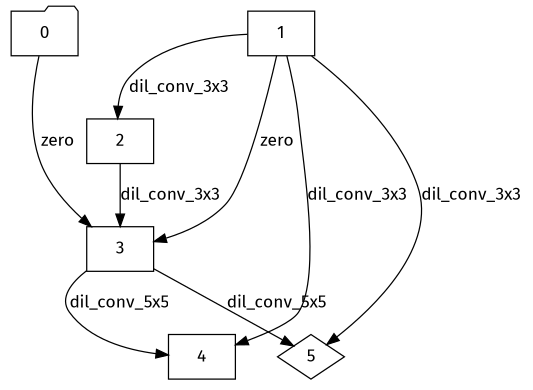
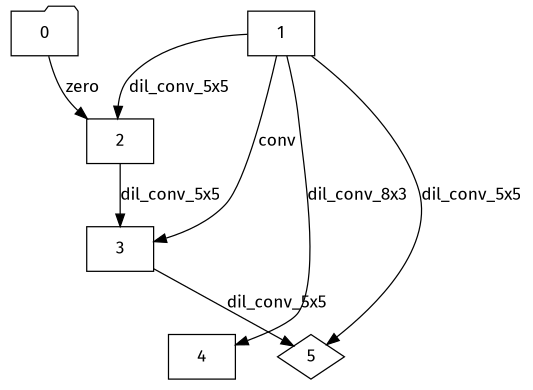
edge "1" -> "2": label "dil_conv_3x3" -> "dil_conv_5x5"
edge "1" -> "3": label "zero" -> "conv"
edge "0" -> "3": now "0" -> "2"
edge "2" -> "3": label "dil_conv_3x3" -> "dil_conv_5x5"
edge "1" -> "4": label "dil_conv_3x3" -> "dil_conv_8x3"
edge "1" -> "5": label "dil_conv_3x3" -> "dil_conv_5x5"
edge "3" -> "4": removed, label "dil_conv_5x5"
